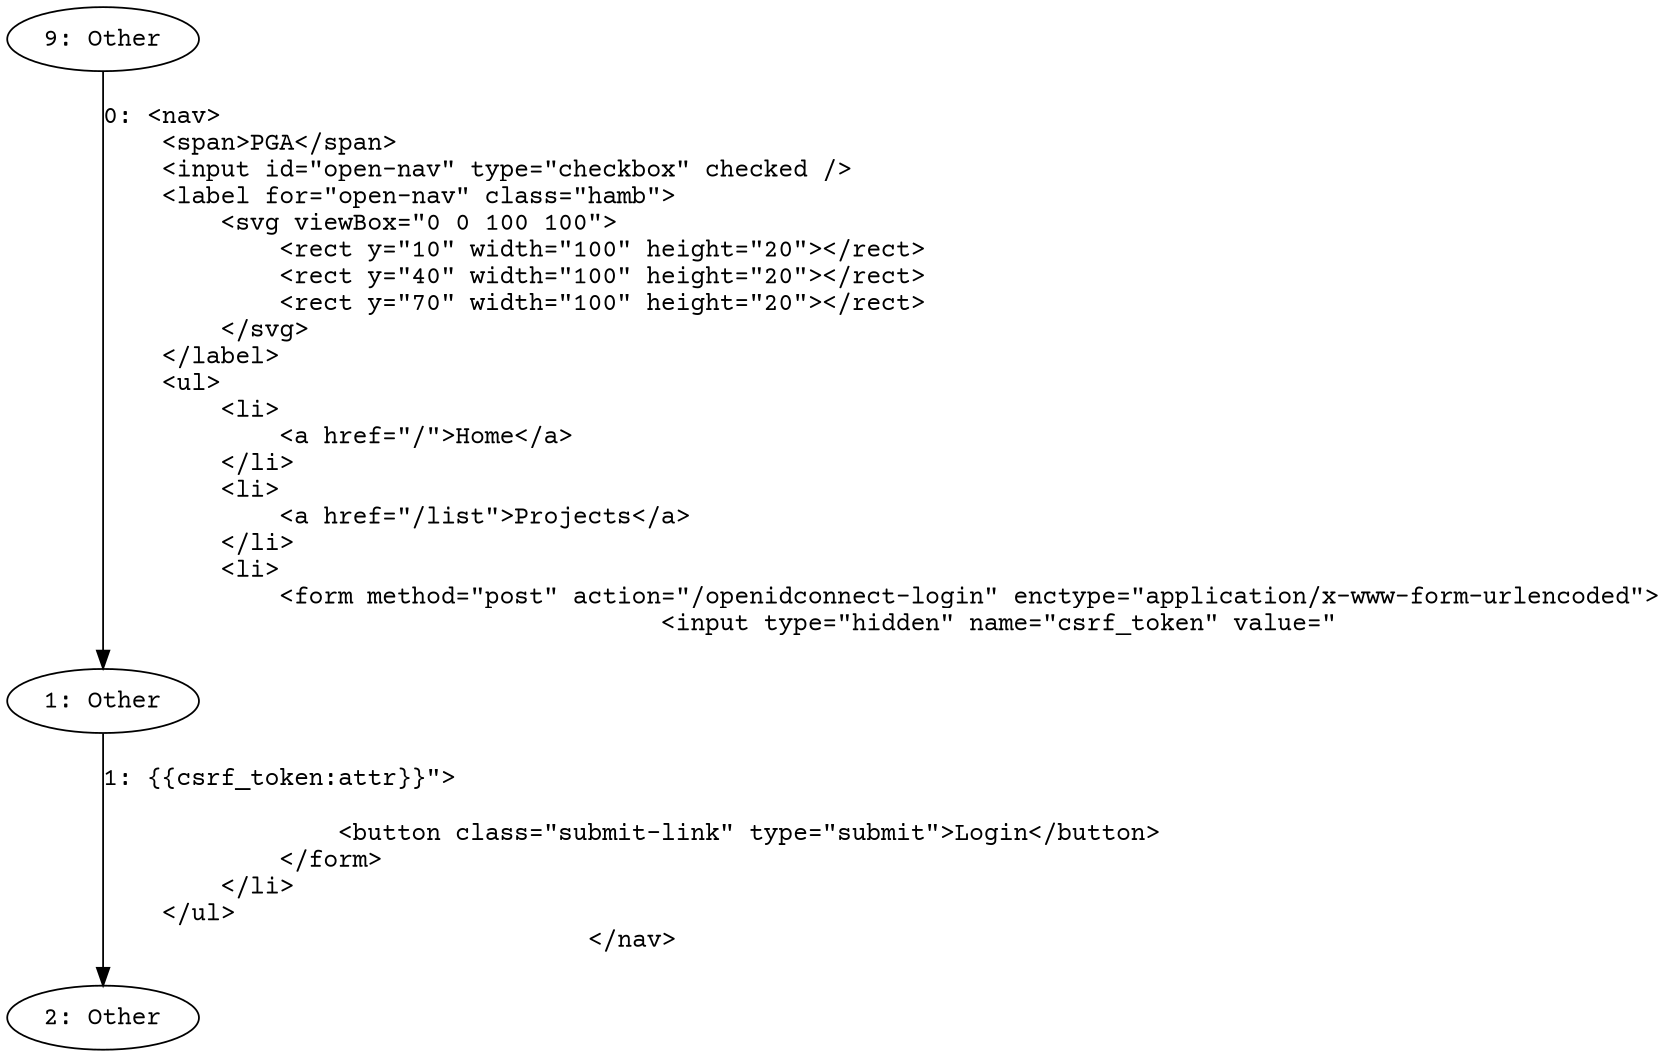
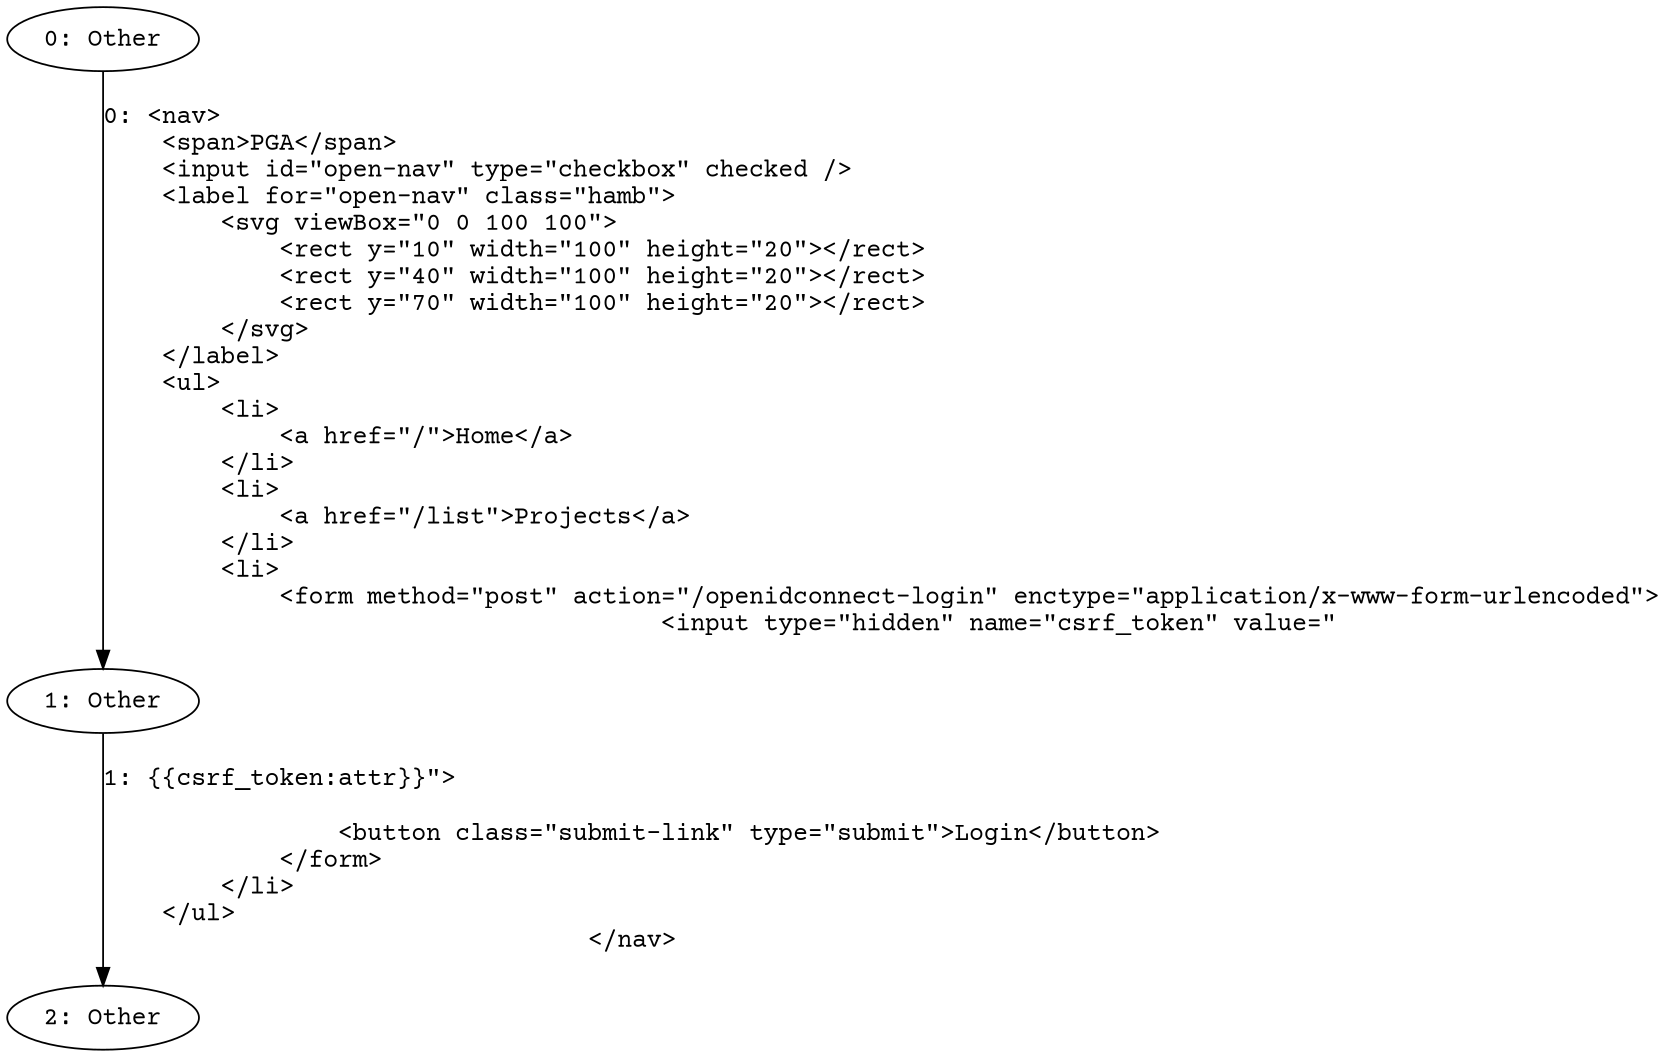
node "9: Other": label "9: Other" -> "0: Other"
